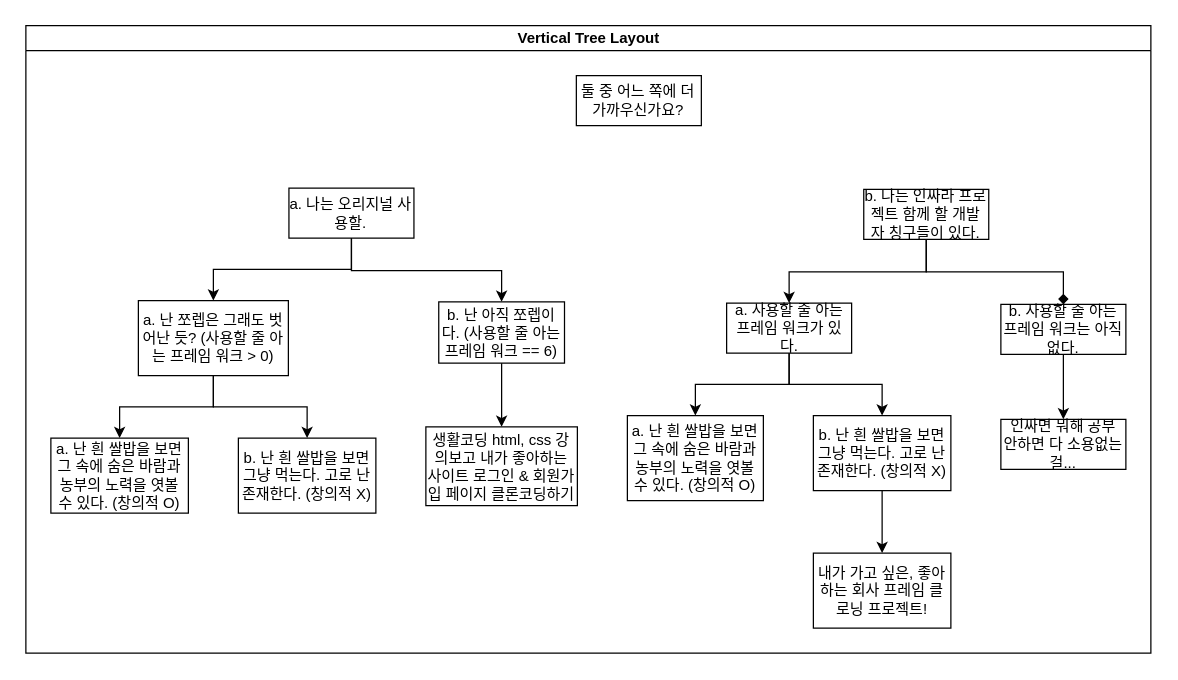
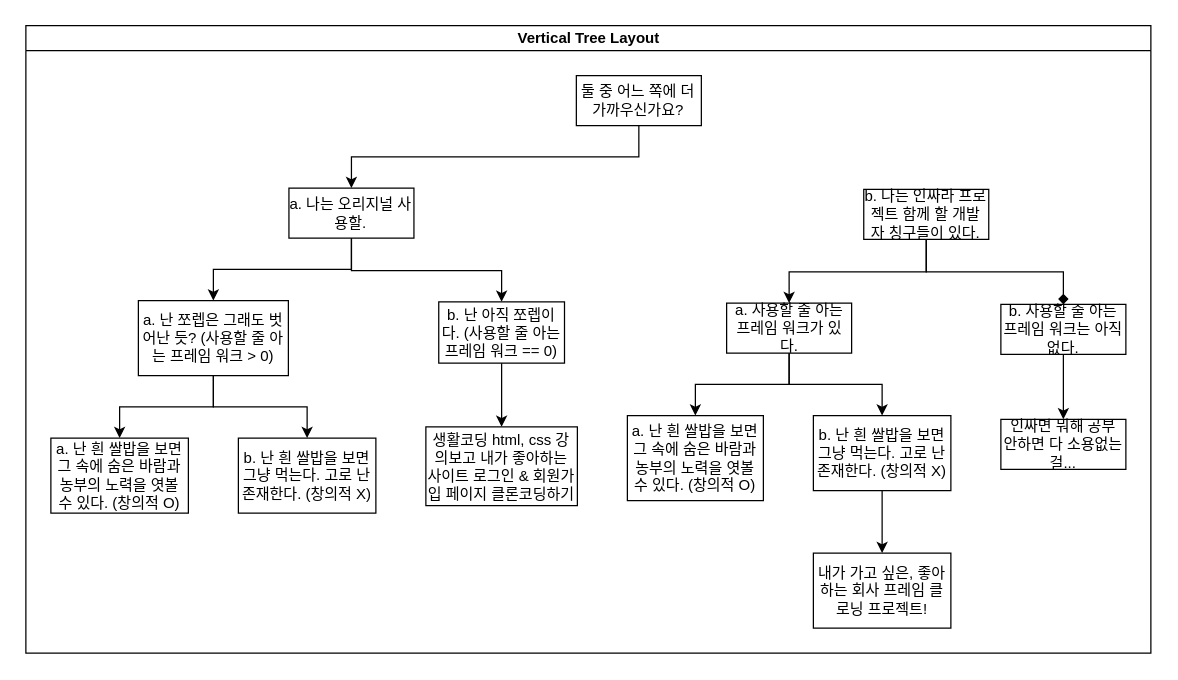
edge "둘 중 어느 쪽에 더 가까우신가요?" -> "a. 나는 오리지널 사용할.": added
node "b. 난 아직 쪼렙이다. (사용할 줄 아는 프레임 워크 == 6)": label "b. 난 아직 쪼렙이다. (사용할 줄 아는 프레임 워크 == 6)" -> "b. 난 아직 쪼렙이다. (사용할 줄 아는 프레임 워크 == 0)"
